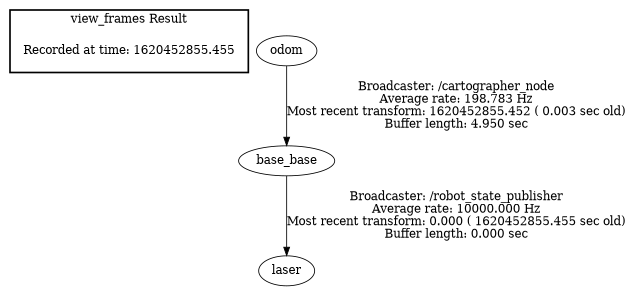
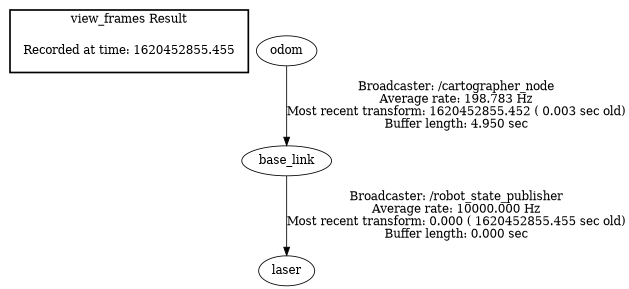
node "base_base": label "base_base" -> "base_link"
